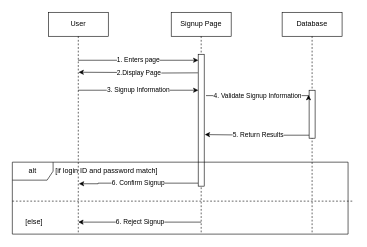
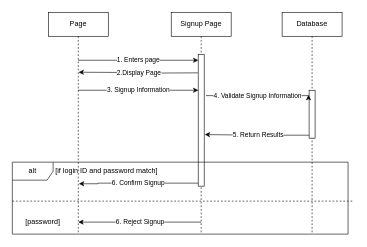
node "User": label "User" -> "Page"
node "[else]": label "[else]" -> "[password]"
